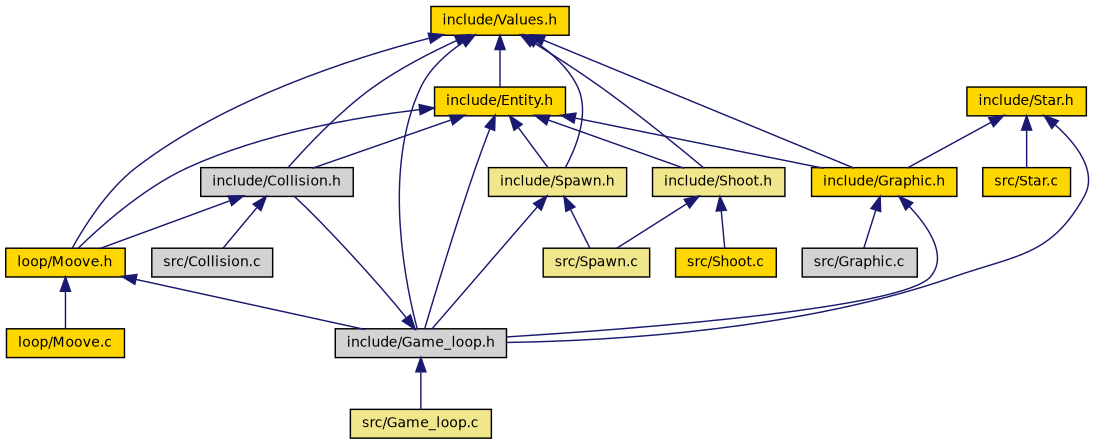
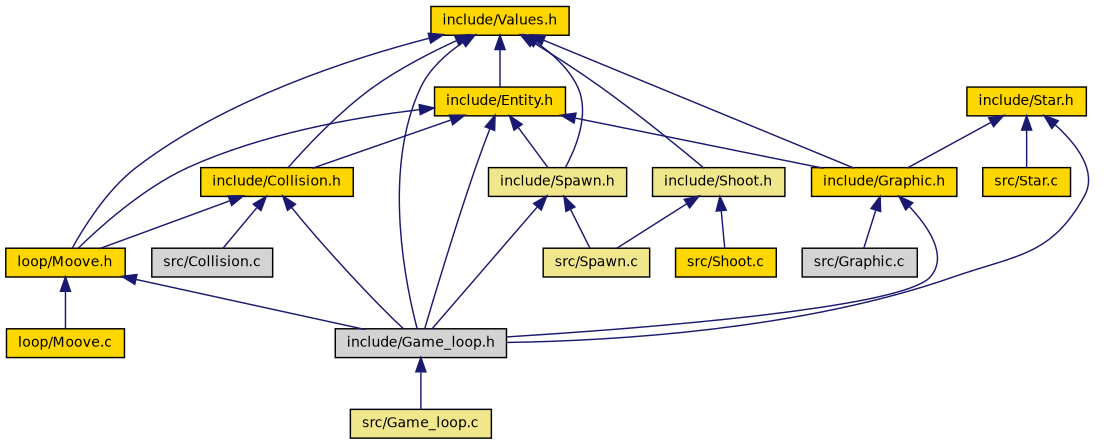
edge "include/Shoot.h" -> "include/Entity.h": removed
node "include/Collision.h": fillcolor lightgrey -> gold
edge "include/Collision.h" -> "include/Game_loop.h": reversed
